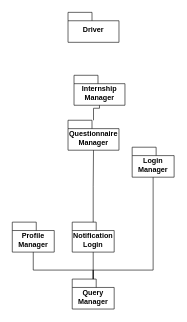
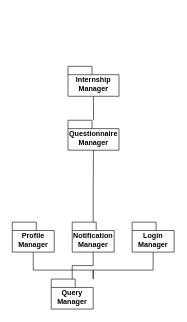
node "Driver": removed
node "Internship Manager": moved (100, 90) -> (94, 81)
node "Login Manager": moved (153, 162) -> (153, 237)
node "Notification Login": label "Notification Login" -> "Notification Manager"
node "Query Manager": moved (93, 294) -> (72, 294)
